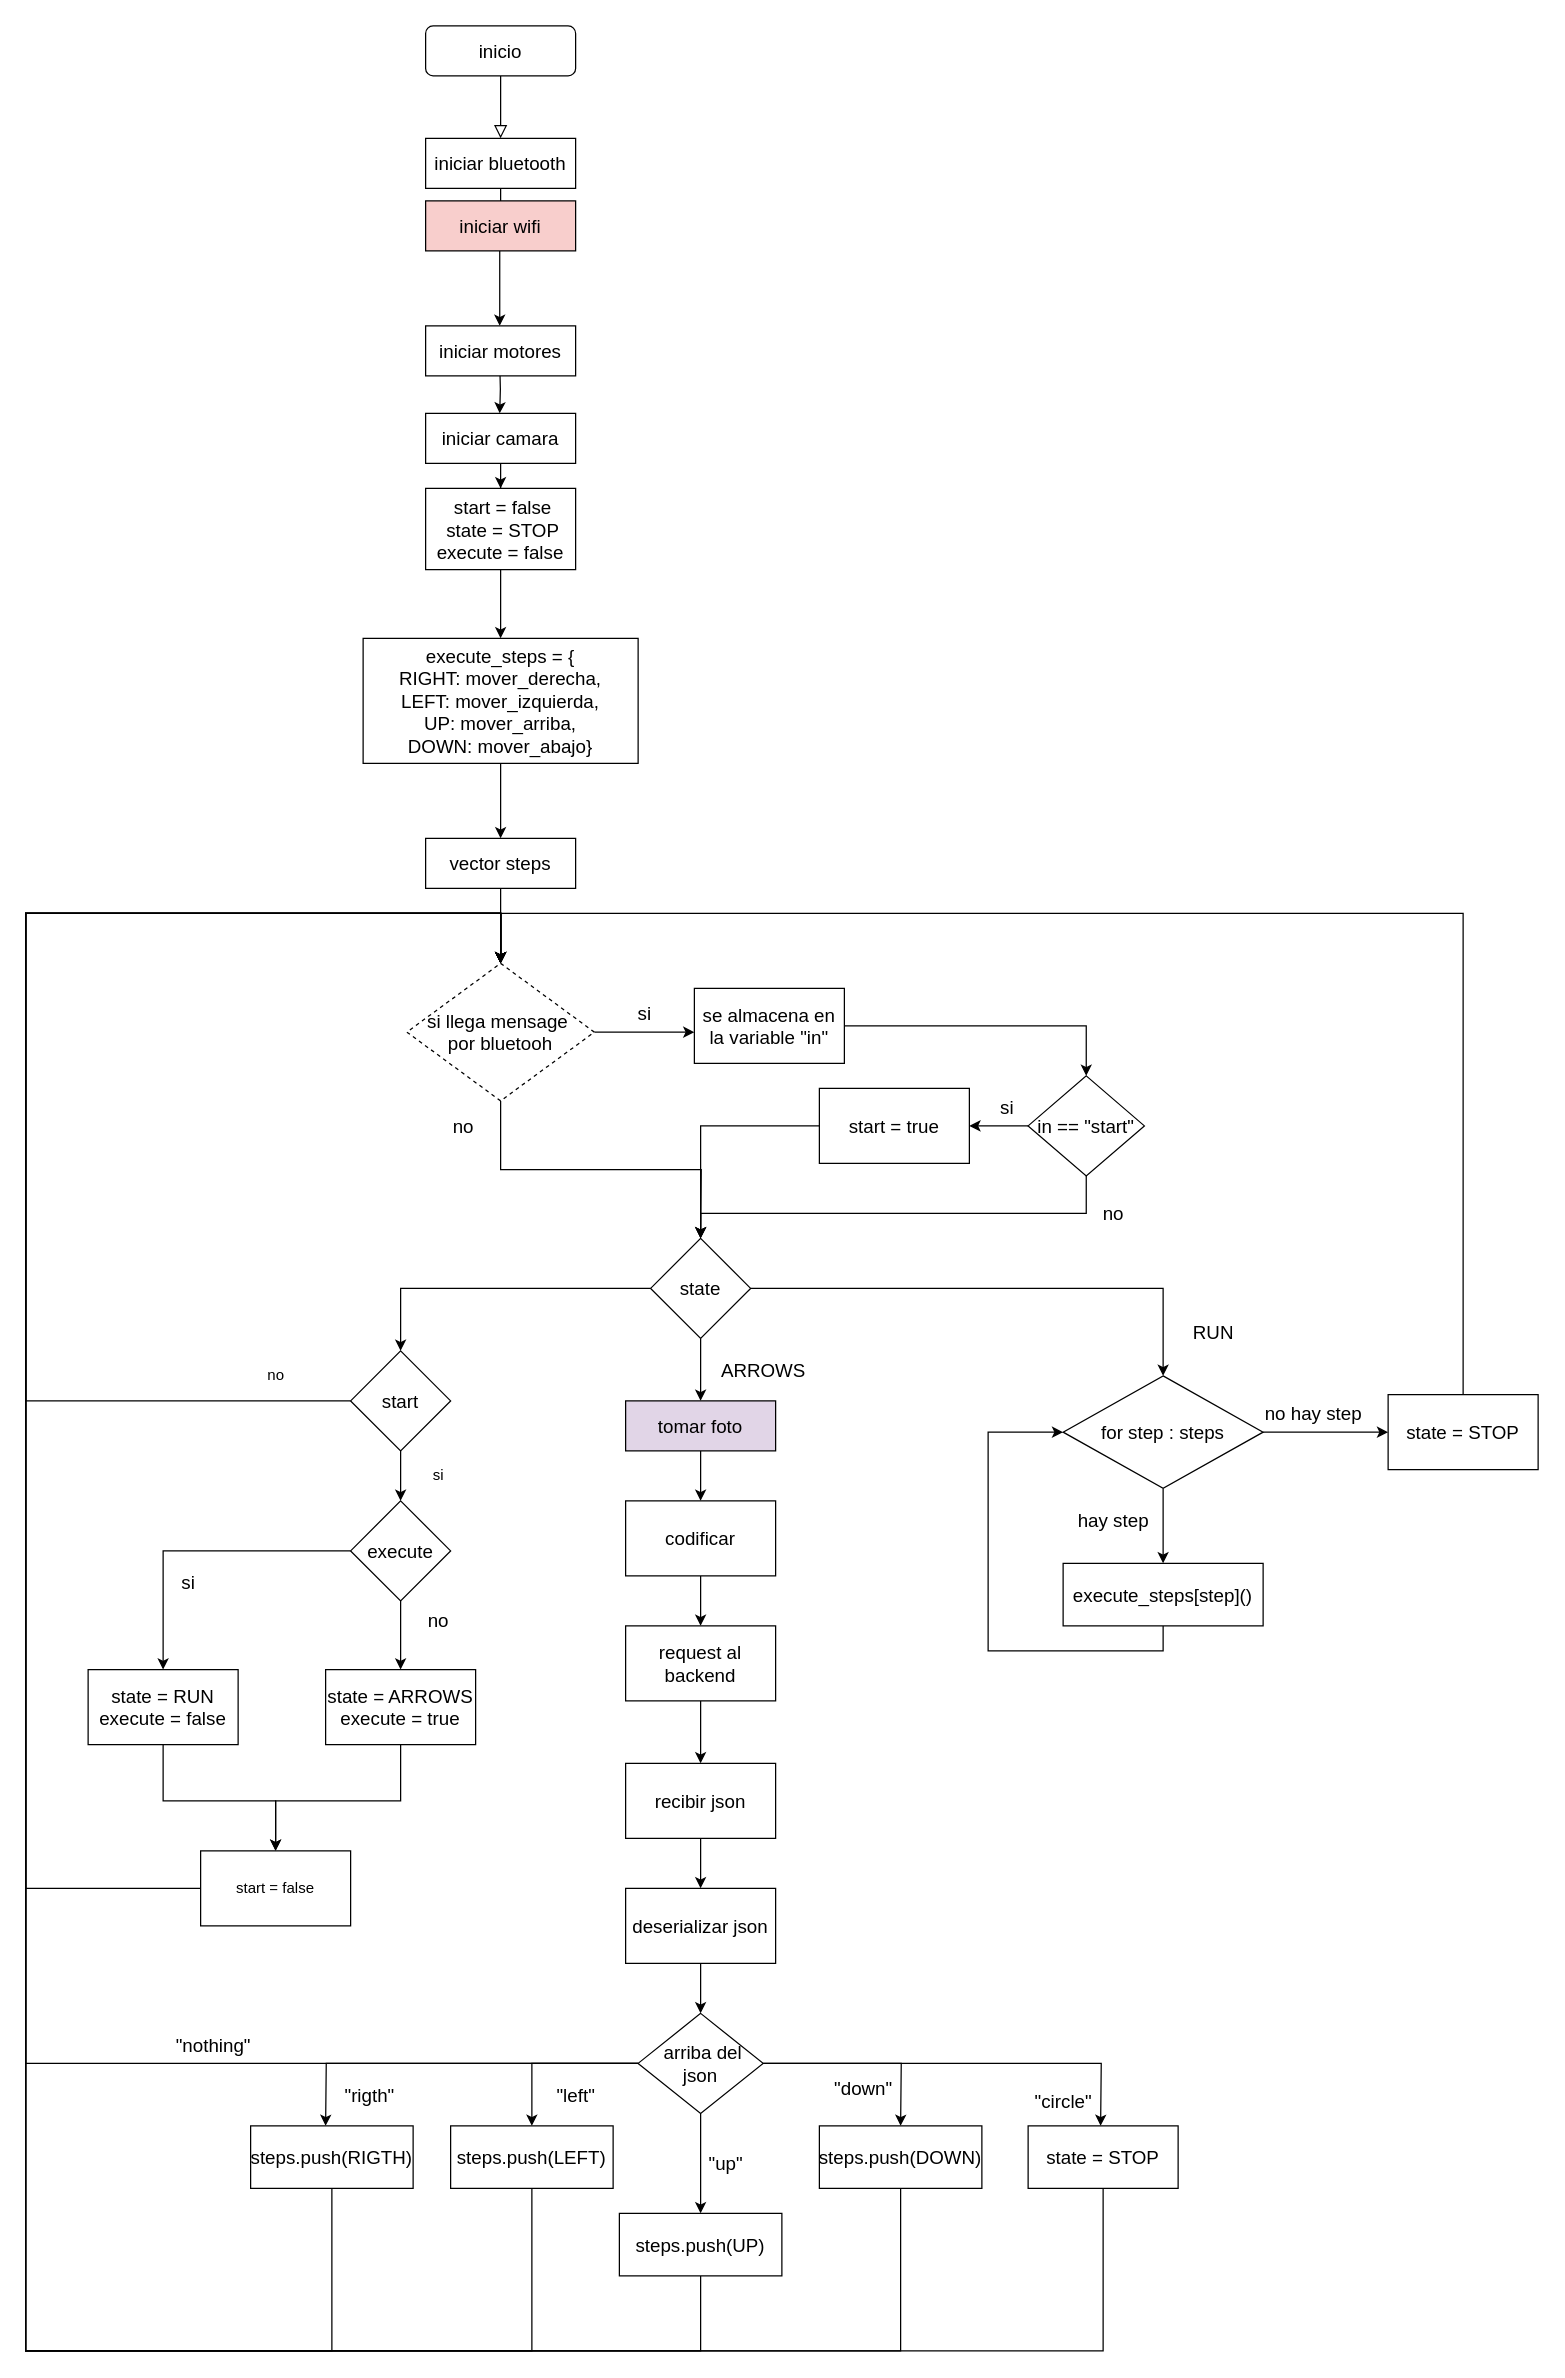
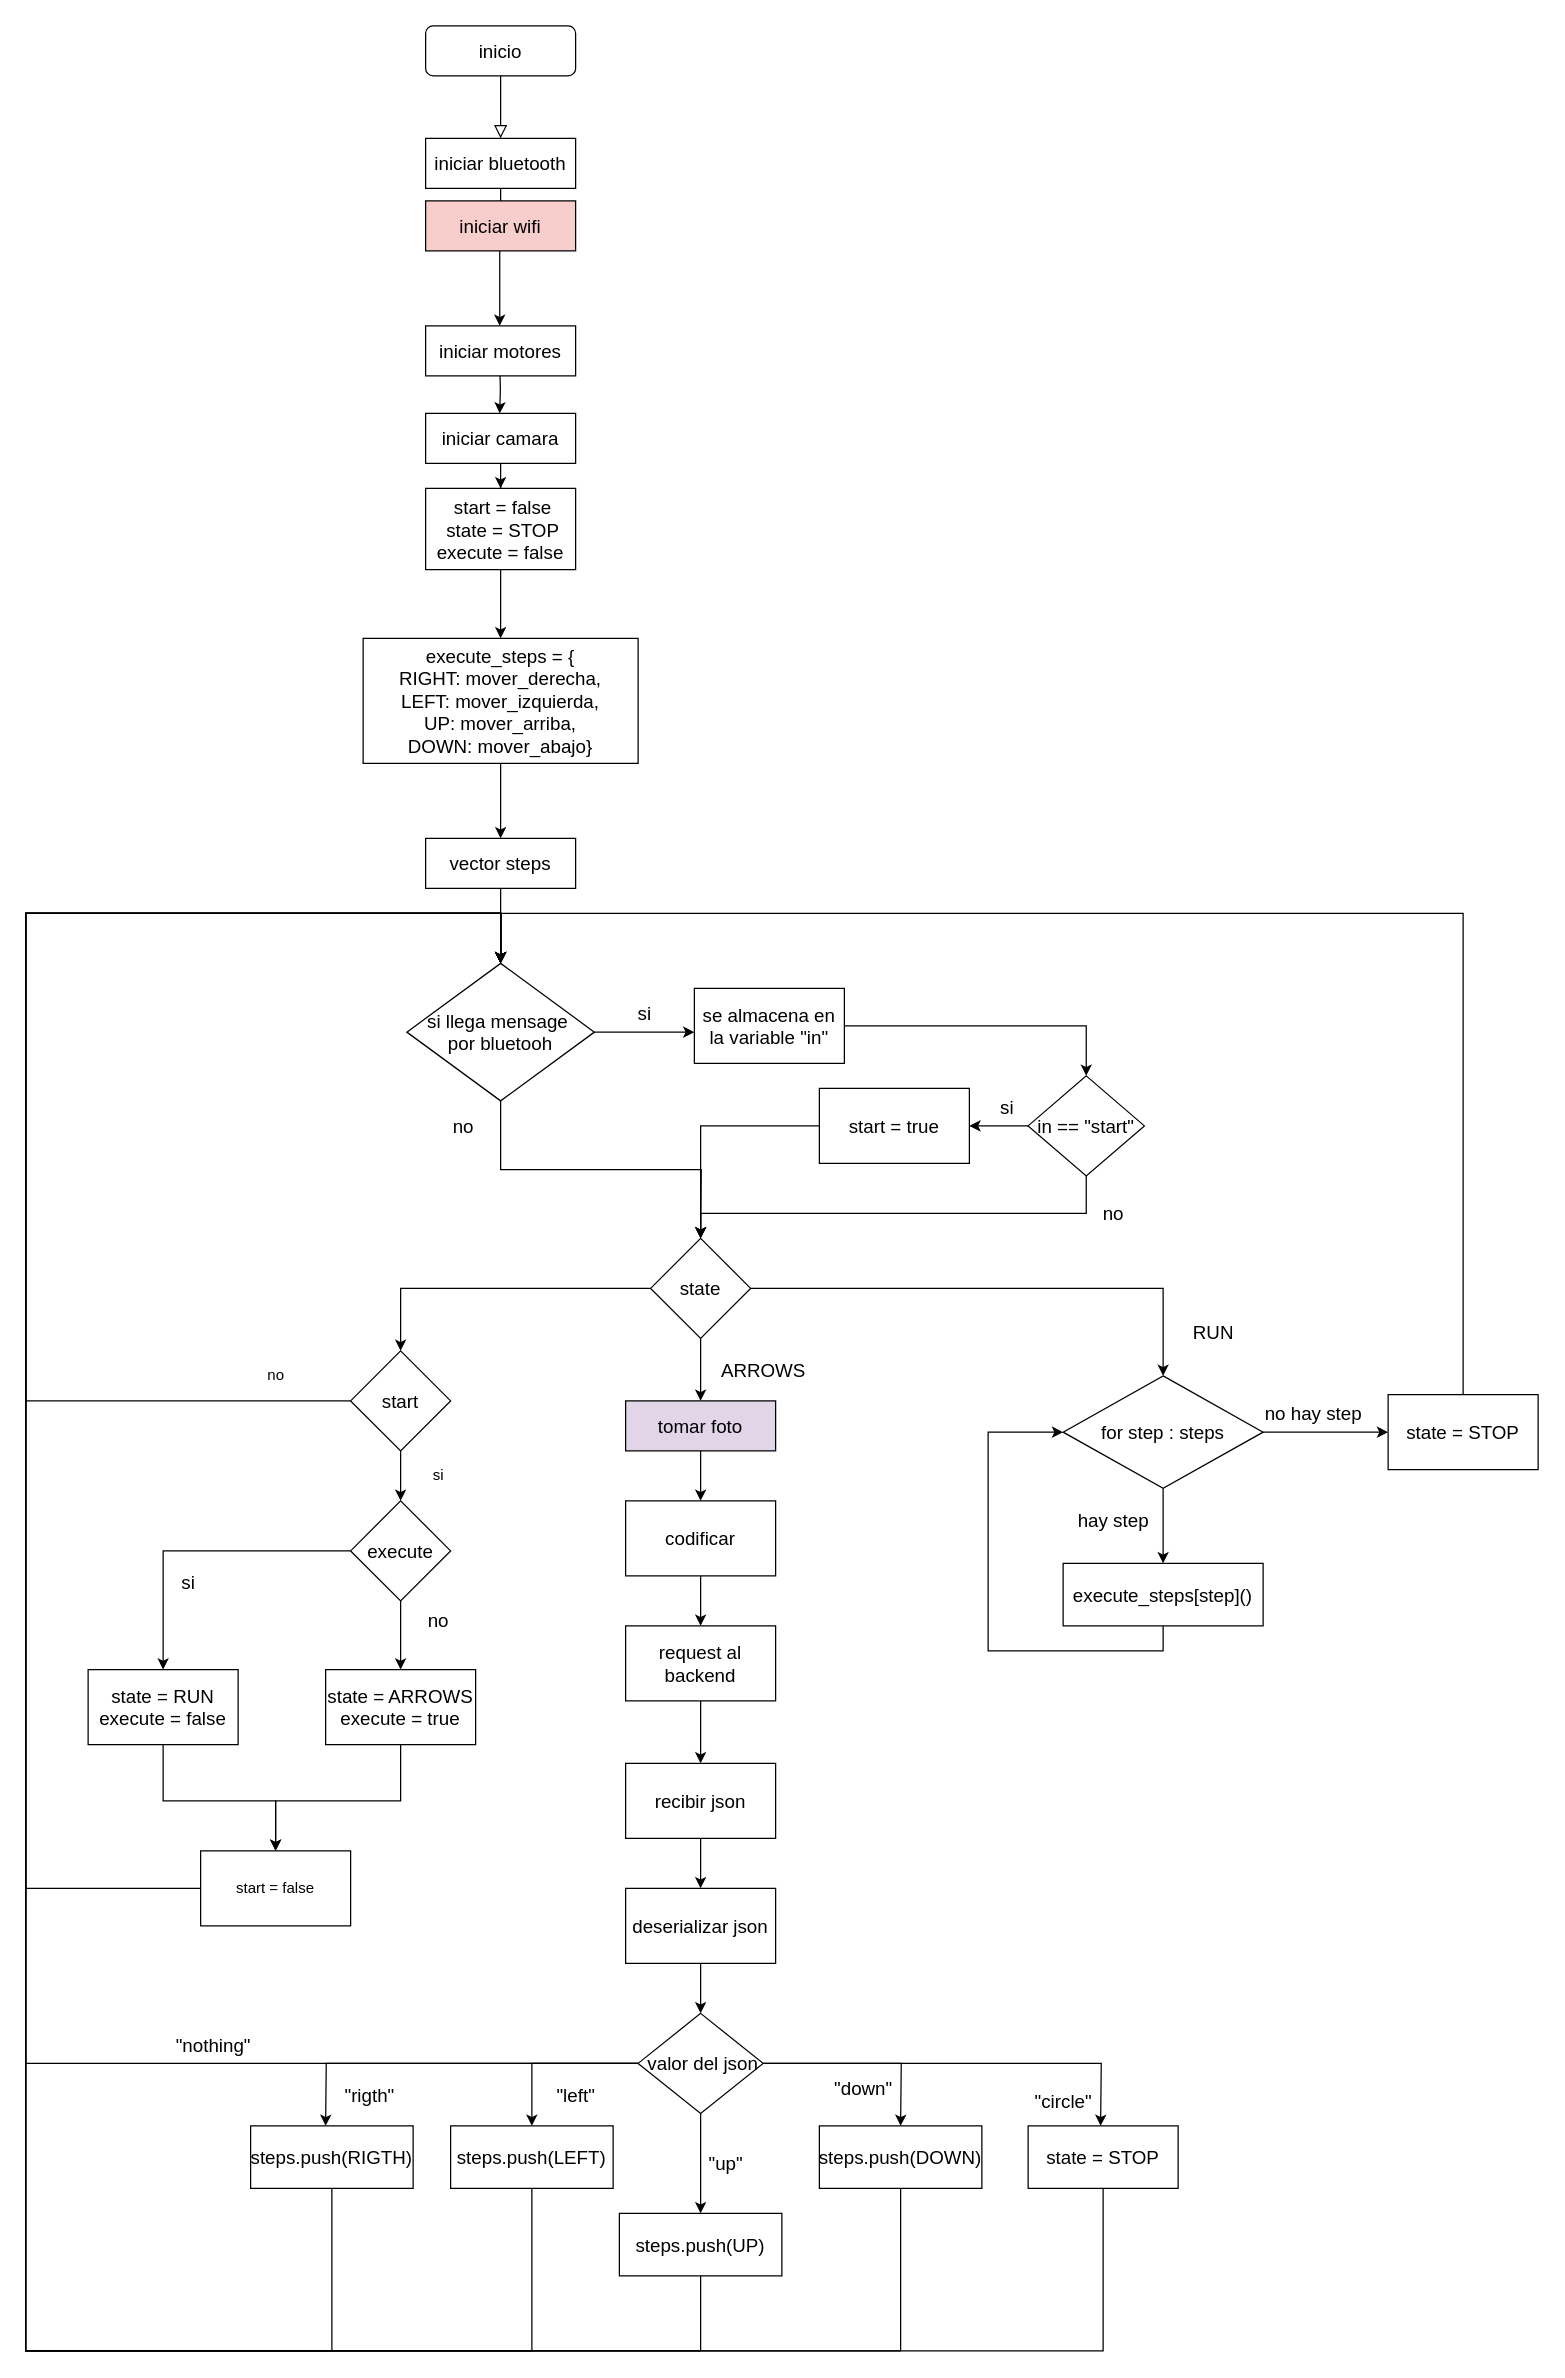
node "si llega mensage por bluetooh": style dashed -> solid
node "arriba del json": label "arriba del json" -> "valor del json"
